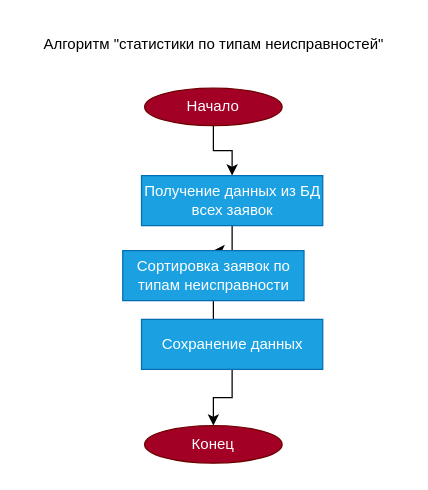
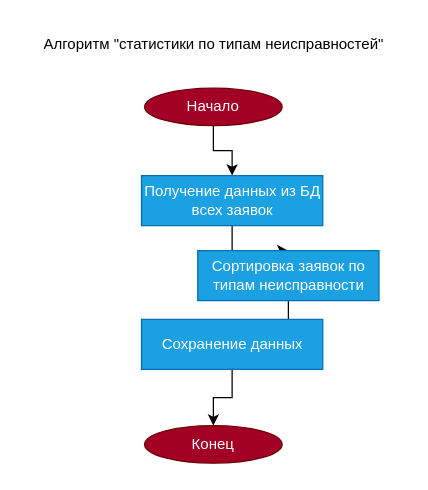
node "Сортировка заявок по типам неисправности": moved (213, 276) -> (288, 276)
